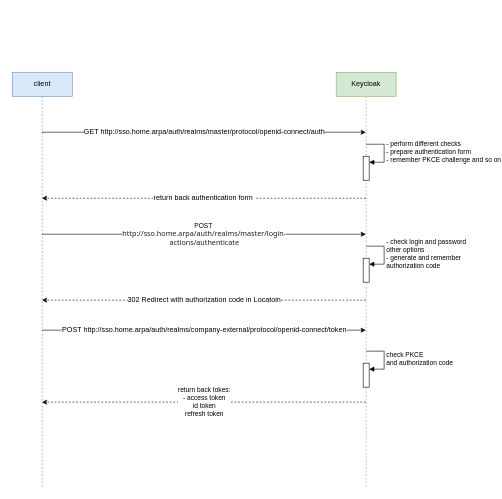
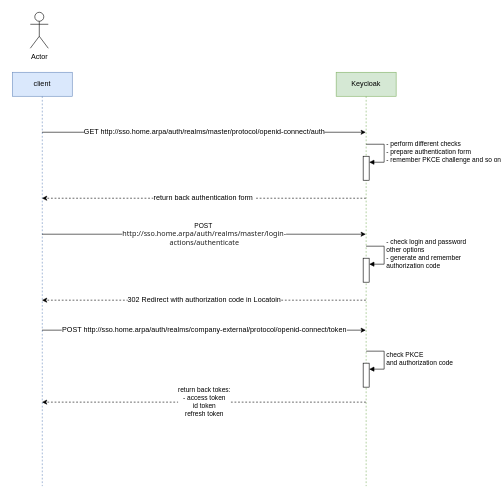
node "Actor": added
